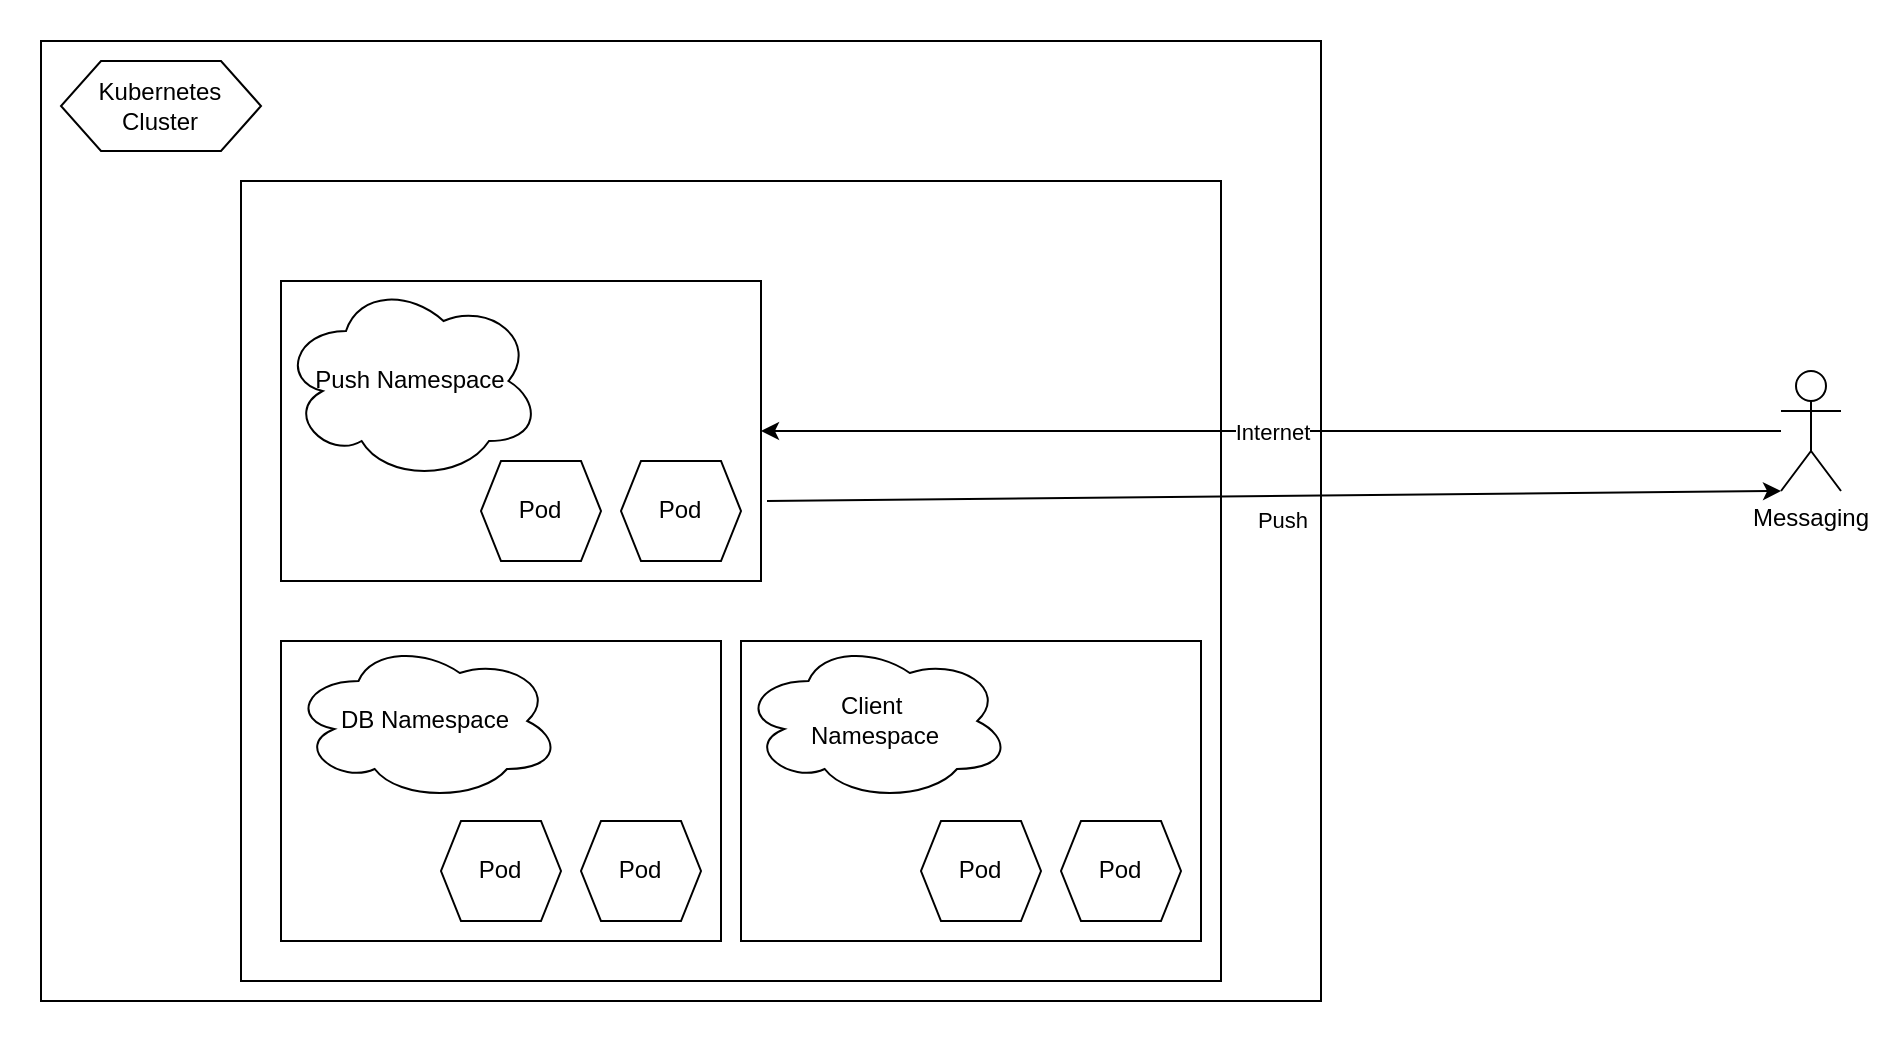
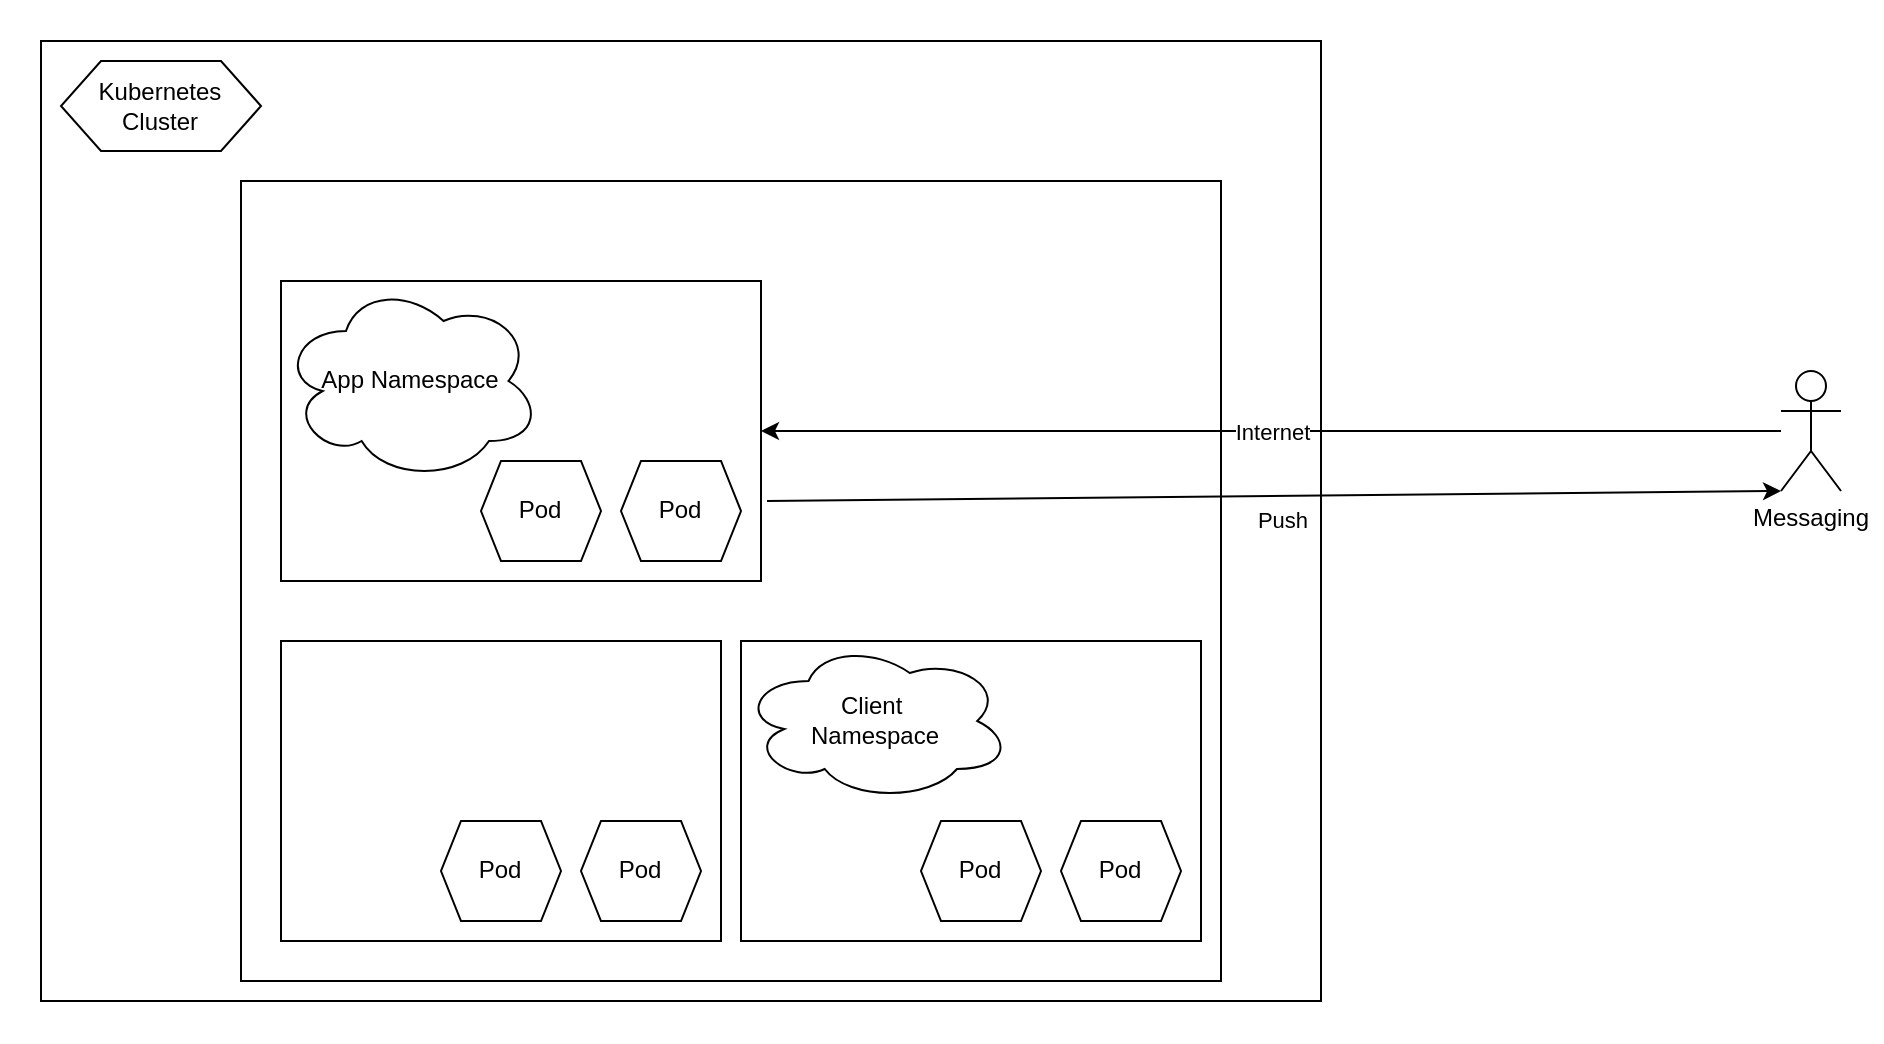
node "Push Namespace": label "Push Namespace" -> "App Namespace"
node "DB Namespace": removed
